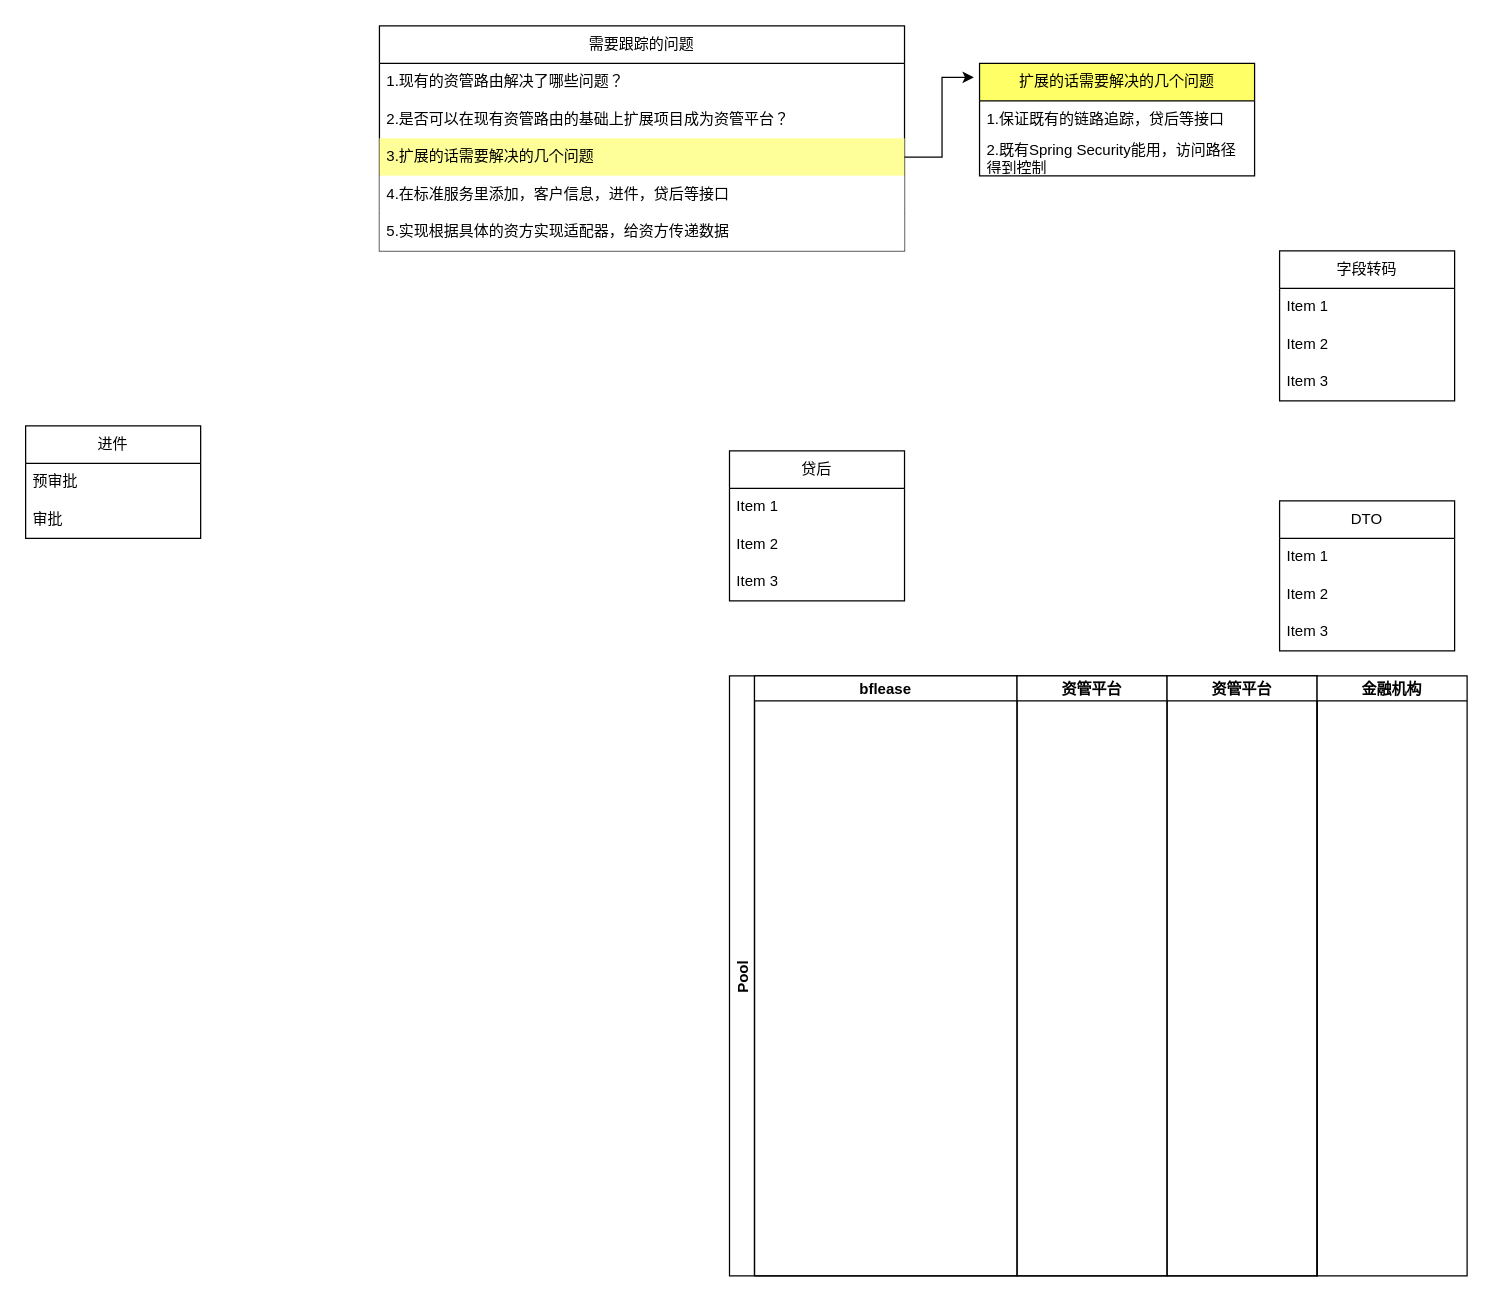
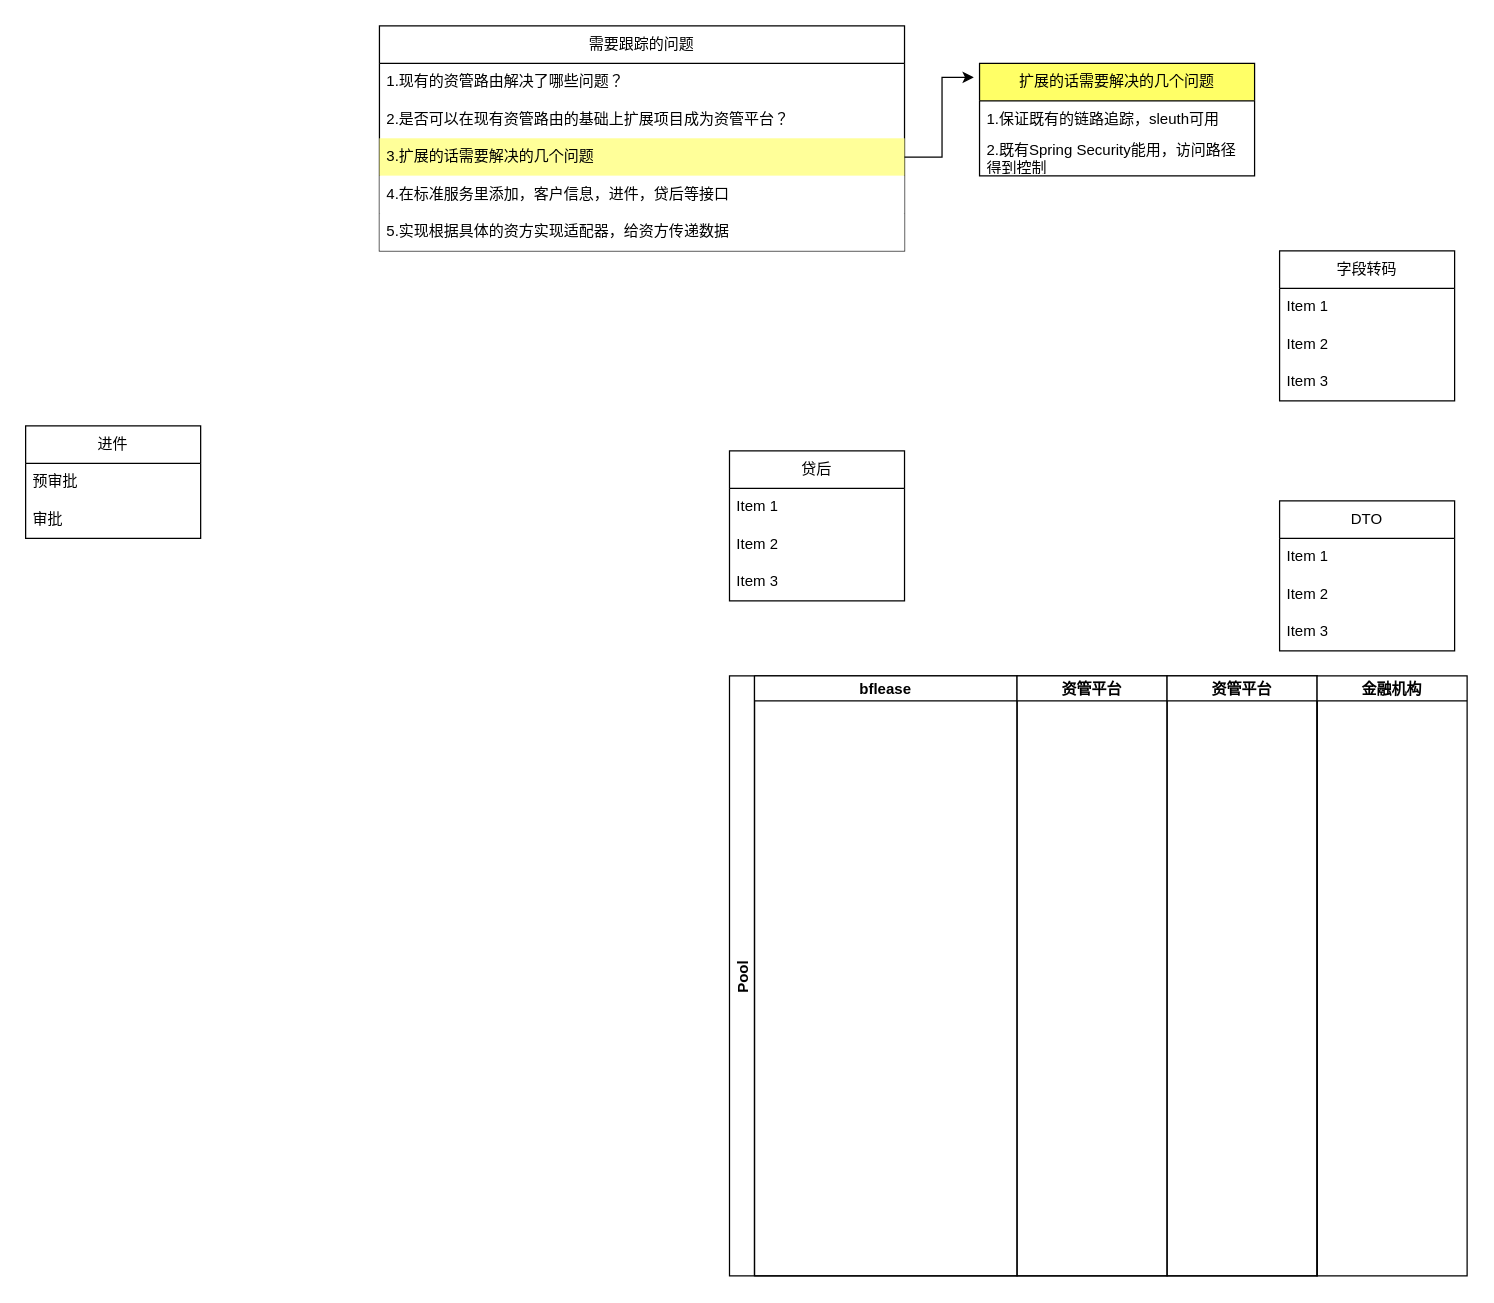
node "1.保证既有的链路追踪，贷后等接口": label "1.保证既有的链路追踪，贷后等接口" -> "1.保证既有的链路追踪，sleuth可用"
